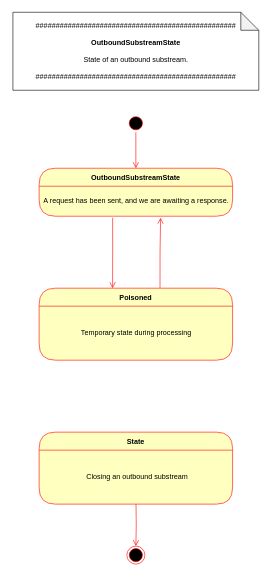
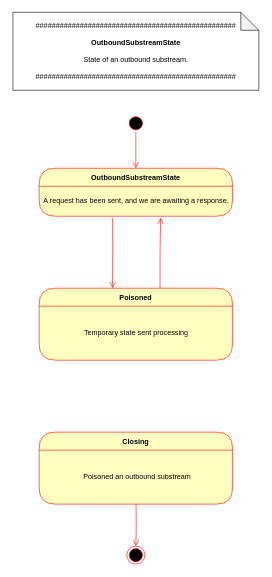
node "Temporary state during processing": label "Temporary state during processing" -> "Temporary state sent processing"
node "State": label "State" -> "Closing"
node "Closing an outbound substream": label "Closing an outbound substream" -> "Poisoned an outbound substream"
